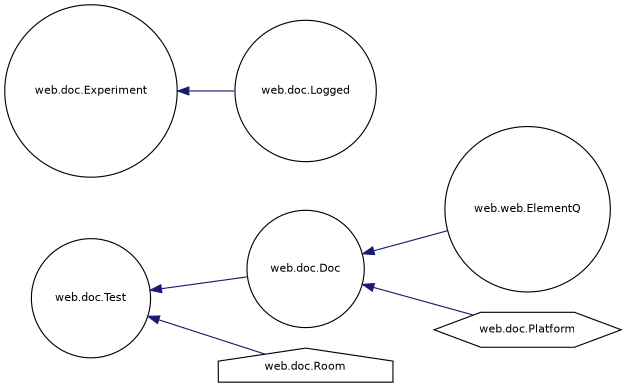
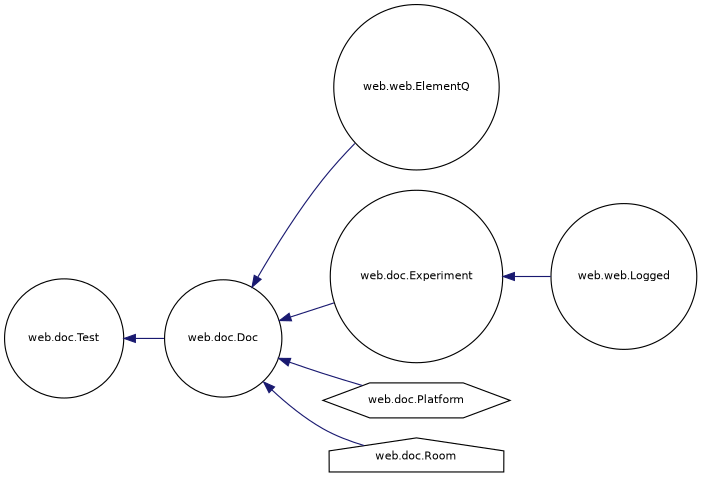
node "web.doc.Logged": label "web.doc.Logged" -> "web.web.Logged"
edge "web.doc.Experiment" -> "web.doc.Doc": added
edge "web.doc.Room" -> "web.doc.Test": now "web.doc.Room" -> "web.doc.Doc"
